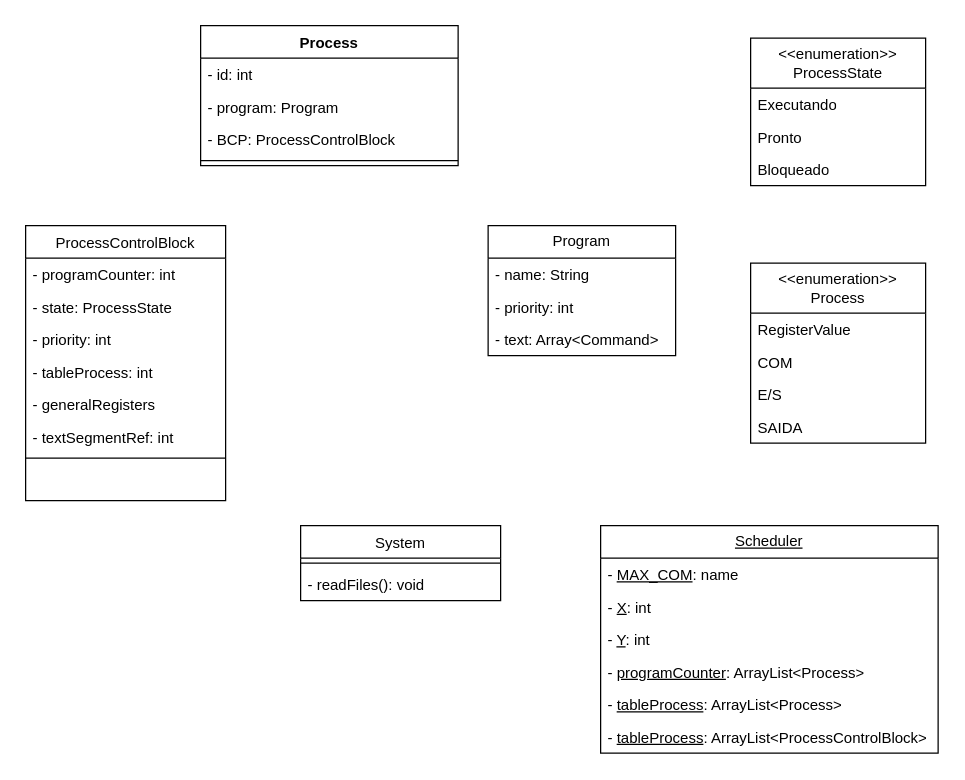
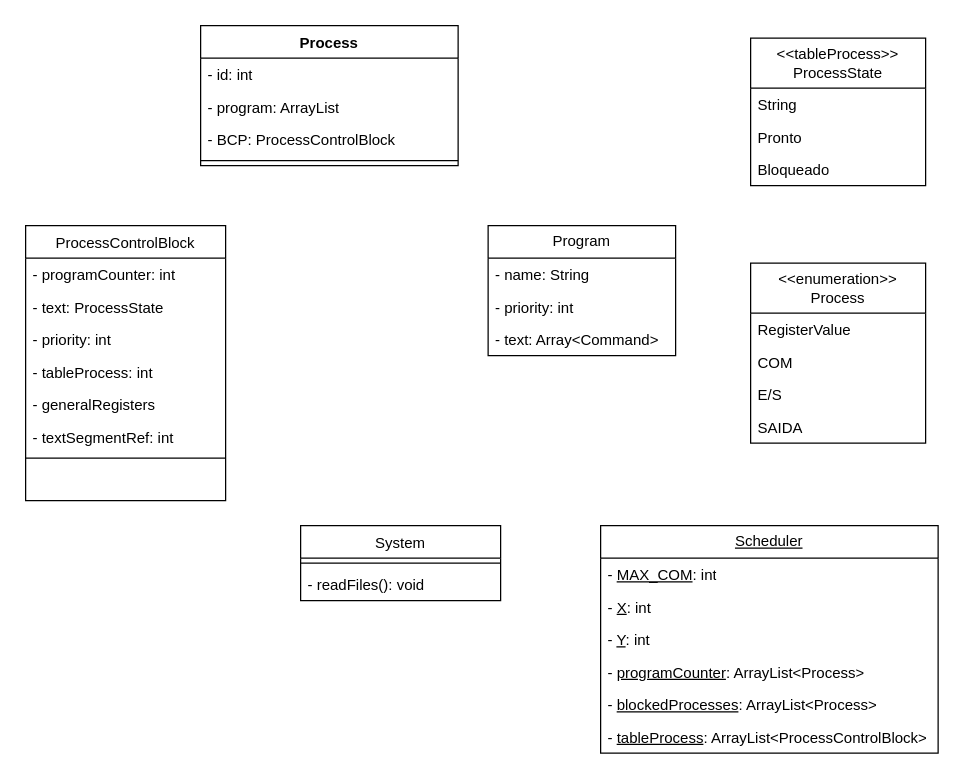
node "<<enumeration>> ProcessState": label "<<enumeration>> ProcessState" -> "<<tableProcess>> ProcessState"
node "Executando": label "Executando" -> "String"
node "- program: Program": label "- program: Program" -> "- program: ArrayList"
node "- state: ProcessState": label "- state: ProcessState" -> "- text: ProcessState"
node "- MAX_COM: name": label "- MAX_COM: name" -> "- MAX_COM: int"
node "- tableProcess: ArrayList<Process>": label "- tableProcess: ArrayList<Process>" -> "- blockedProcesses: ArrayList<Process>"
